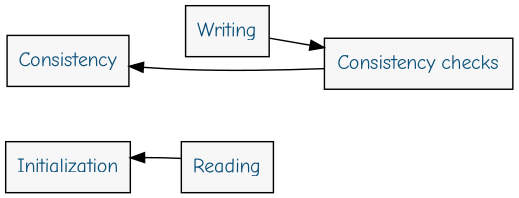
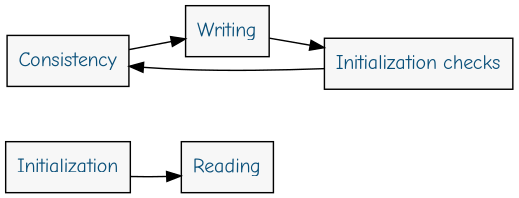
edge "Consistency" -> "Writing": added
node "Consistency checks": label "Consistency checks" -> "Initialization checks"
edge "Reading" -> "Initialization": reversed
